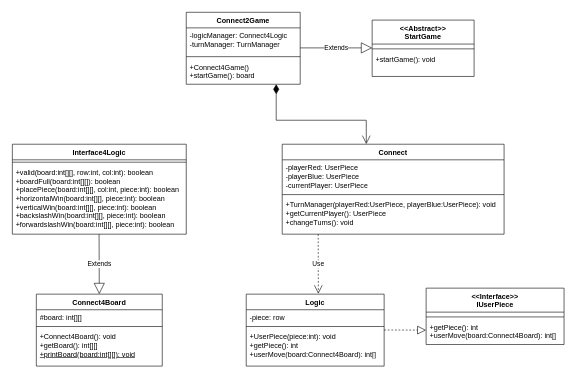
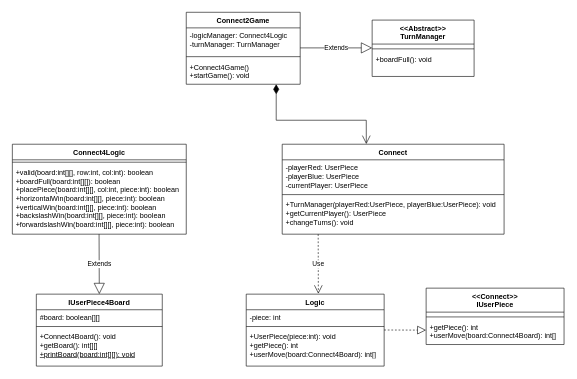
node "<<Abstract>> StartGame": label "<<Abstract>> StartGame" -> "<<Abstract>> TurnManager"
node "+startGame(): void": label "+startGame(): void" -> "+boardFull(): void"
node "+Connect4Game() +startGame(): board": label "+Connect4Game() +startGame(): board" -> "+Connect4Game() +startGame(): void"
node "Interface4Logic": label "Interface4Logic" -> "Connect4Logic"
node "<<Interface>> IUserPiece": label "<<Interface>> IUserPiece" -> "<<Connect>> IUserPiece"
node "Connect4Board": label "Connect4Board" -> "IUserPiece4Board"
node "#board: int[][]": label "#board: int[][]" -> "#board: boolean[][]"
node "-piece: row": label "-piece: row" -> "-piece: int"
